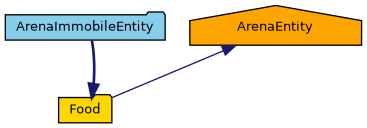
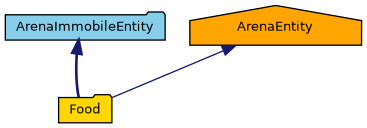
edge "ArenaImmobileEntity" -> "Food": reversed
